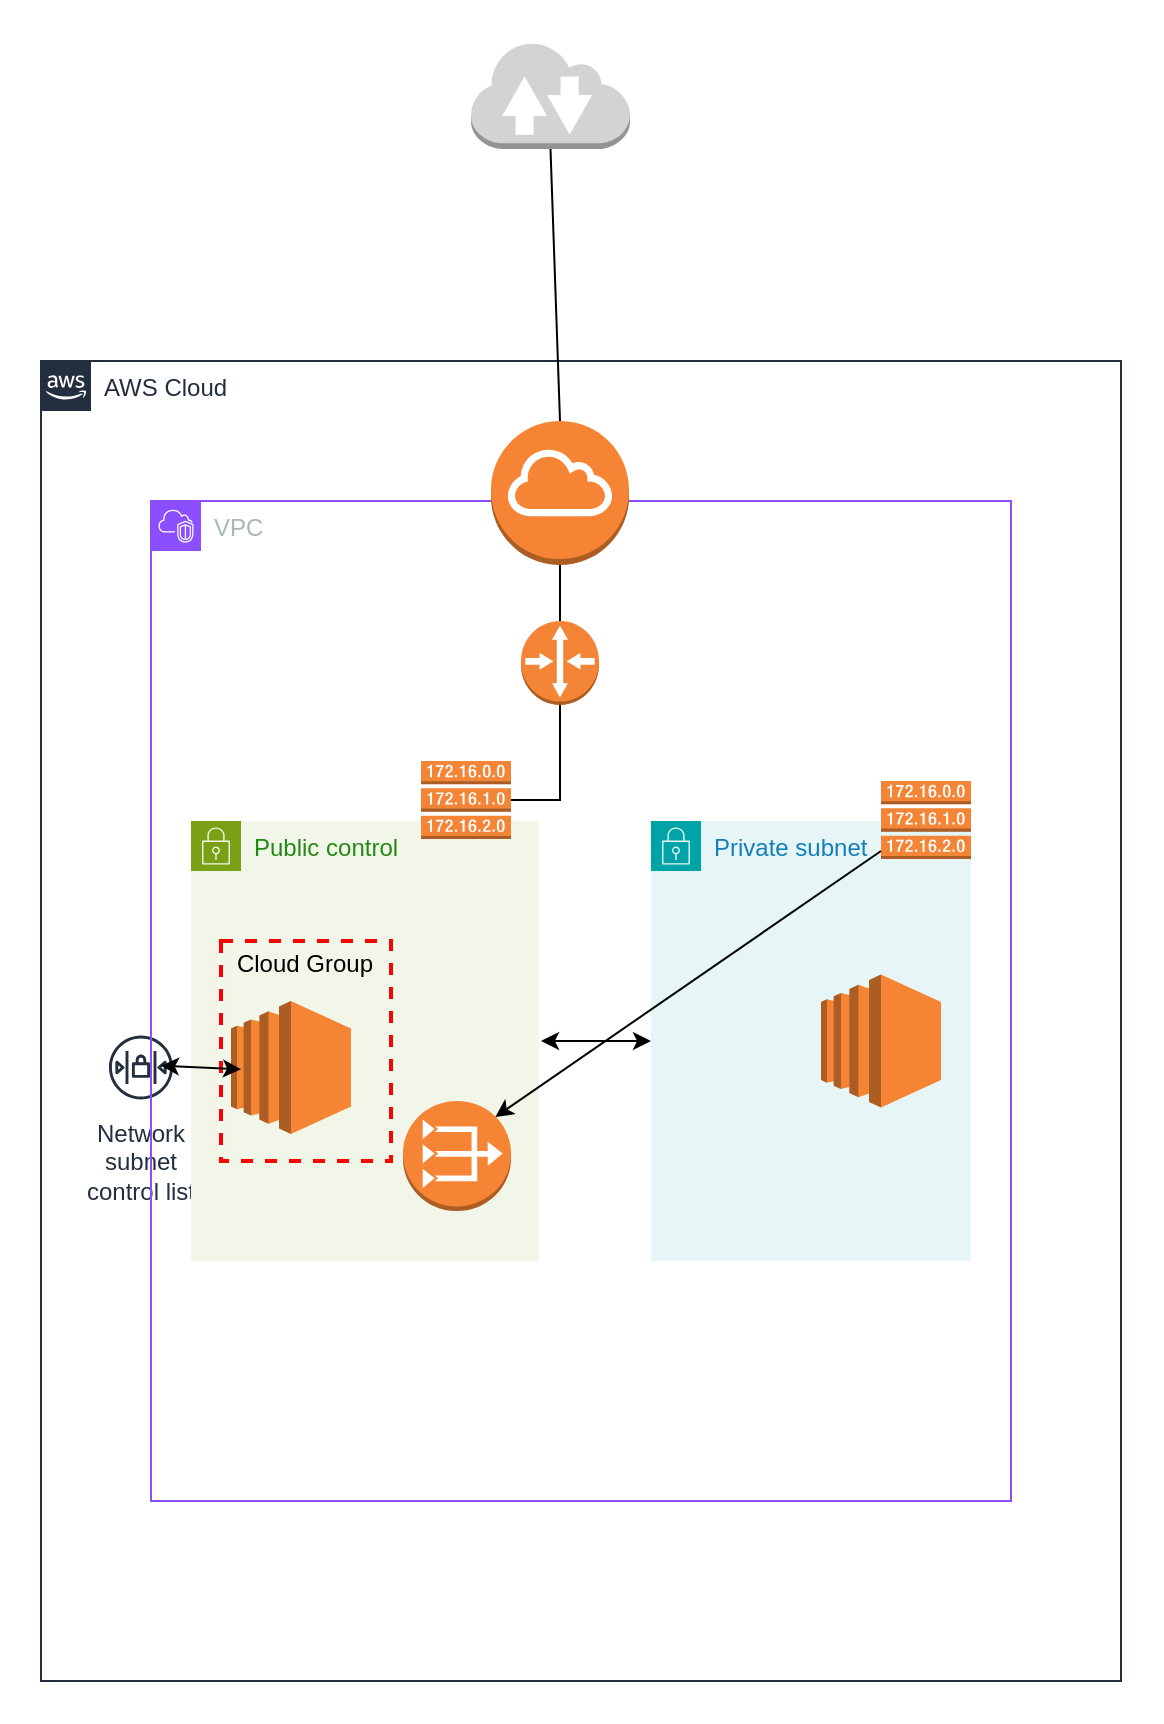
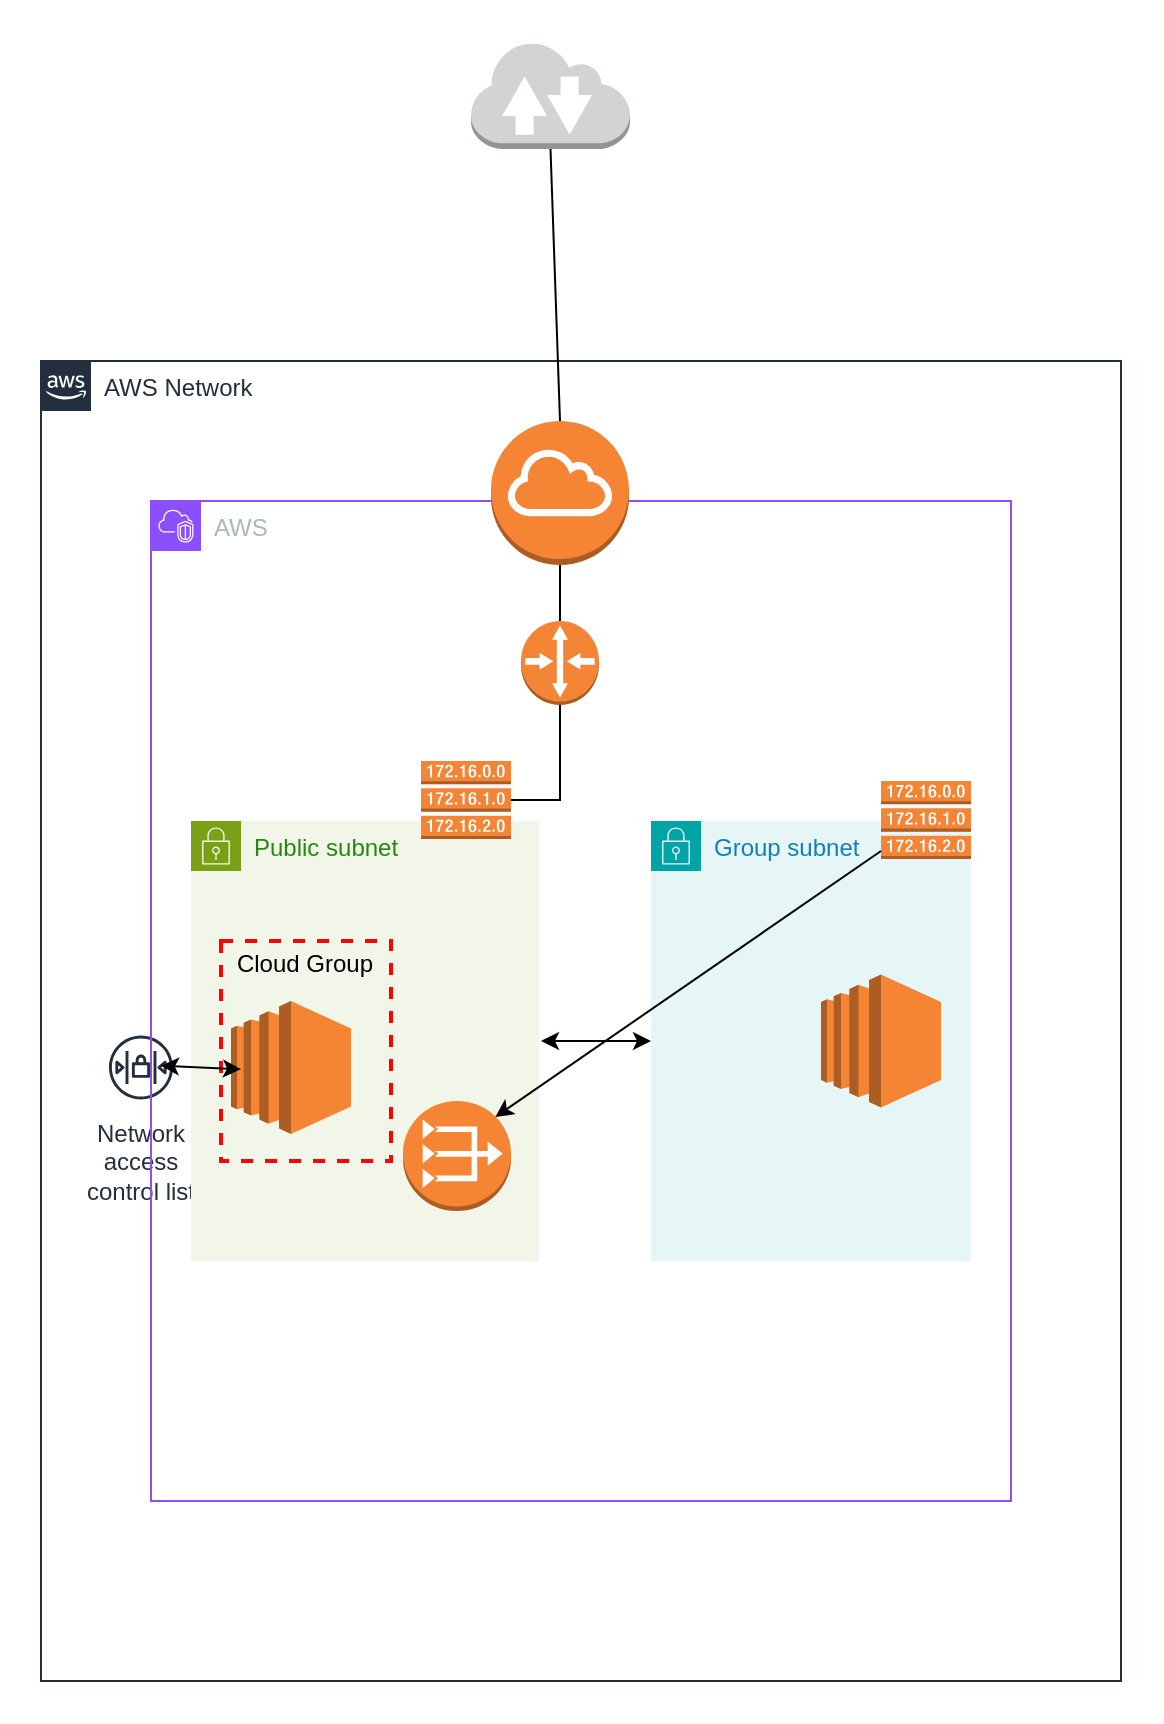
node "AWS Cloud": label "AWS Cloud" -> "AWS Network"
node "VPC": label "VPC" -> "AWS"
node "Public control": label "Public control" -> "Public subnet"
node "Private subnet": label "Private subnet" -> "Group subnet"
node "Network subnet control list": label "Network subnet control list" -> "Network access control list"
